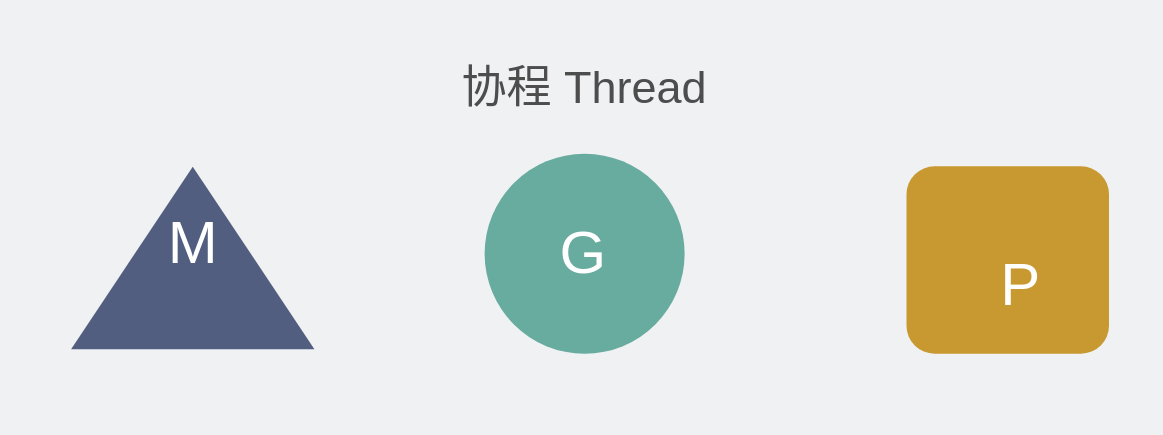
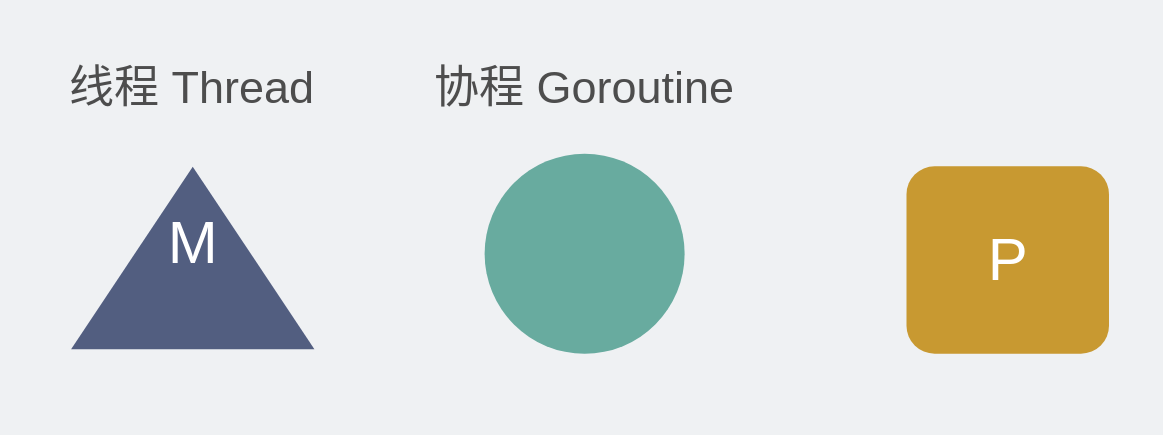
node "线程 Thread": added
node "协程 Thread": label "协程 Thread" -> "协程 Goroutine"
node "G": removed
node "P": moved (1020, 285) -> (1008, 260)
